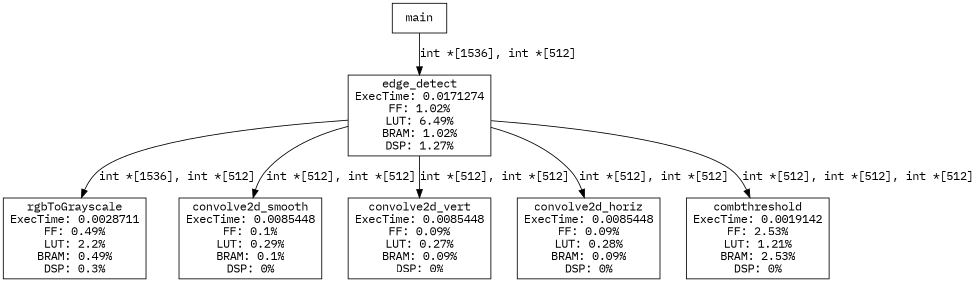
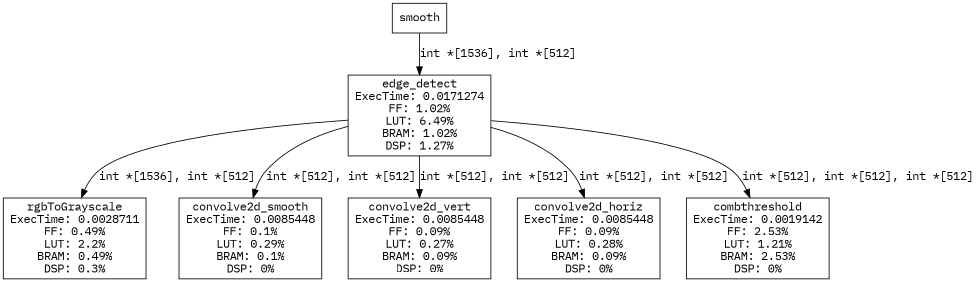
node "main": label "main" -> "smooth"
